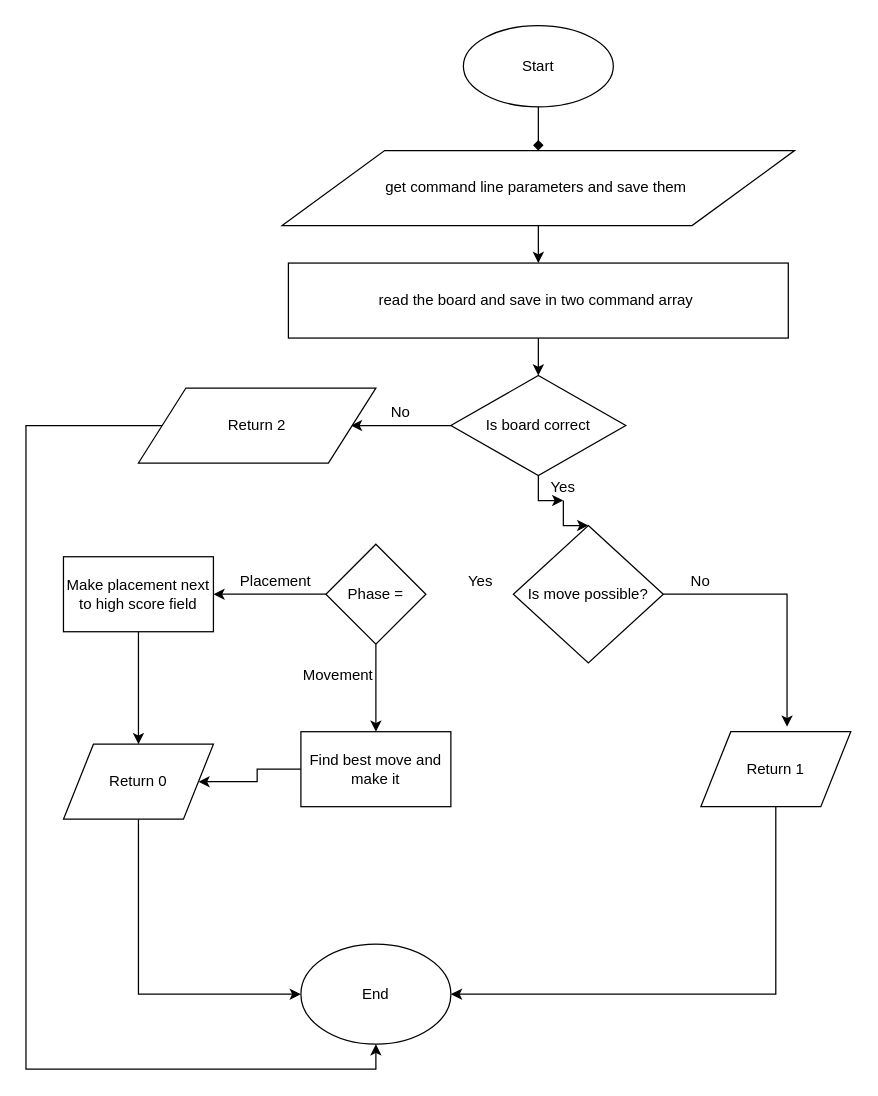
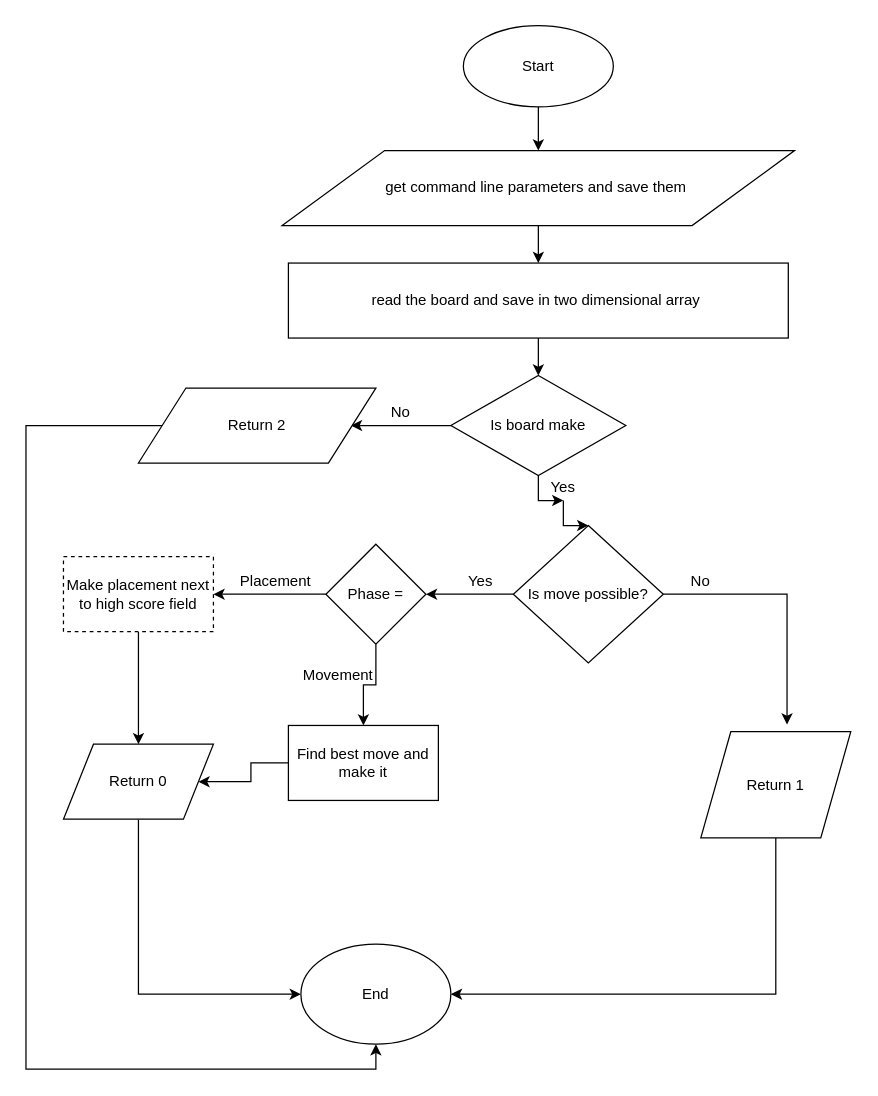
edge "Start" -> "get command line parameters and save them": arrowhead diamond -> classic
node "read the board and save in two command array": label "read the board and save in two command array" -> "read the board and save in two dimensional array"
node "Is board correct": label "Is board correct" -> "Is board make"
node "Make placement next to high score field": style solid -> dashed
edge "Is move possible?" -> "Phase =": added
node "Find best move and make it": moved (376, 769) -> (363, 763)
node "Return 1": size 150x75 -> 150x106
